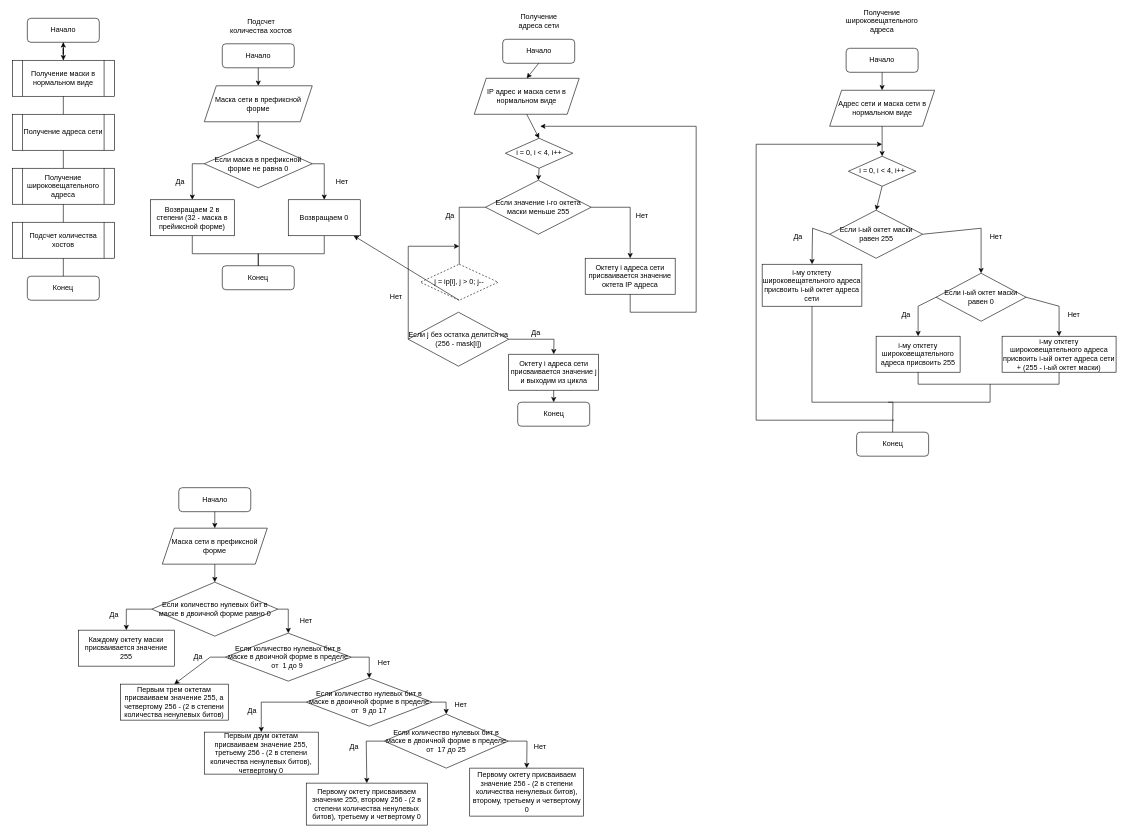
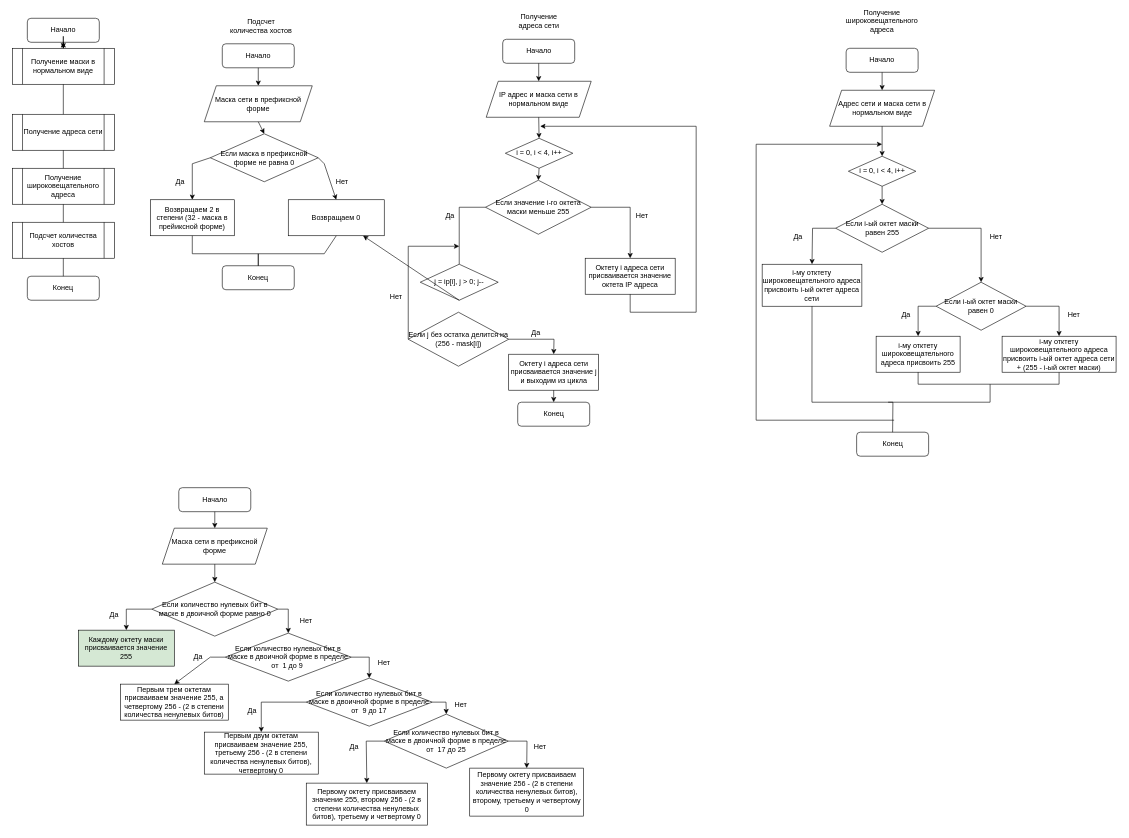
node "Получение маски в нормальном виде": moved (63, 78) -> (63, 66)
node "IP адрес и маска сети в нормальном виде": moved (527, 96) -> (539, 99)
node "Если маска в префиксной форме не равна 0": moved (258, 164) -> (264, 158)
node "Возвращаем 0": size 72x36 -> 96x36
node "Если i-ый октет маски равен 255": moved (876, 234) -> (882, 228)
node "j = ip[i], j > 0; j--": style dashed -> solid
node "Если i-ый октет маски равен 0": moved (981, 297) -> (981, 306)
node "Каждому октету маски присваивается значение 255": fillcolor #ffffff -> #d5e8d4
